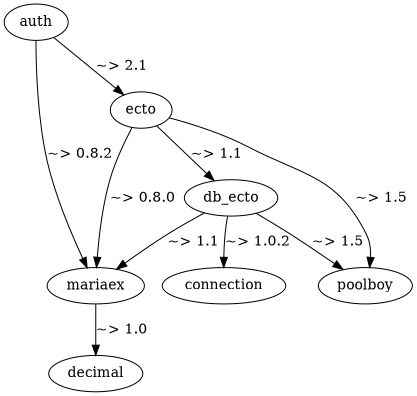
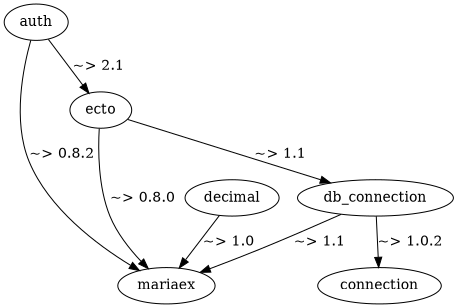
node "db_ecto": label "db_ecto" -> "db_connection"
node "poolboy": removed
edge "mariaex" -> "decimal": reversed
